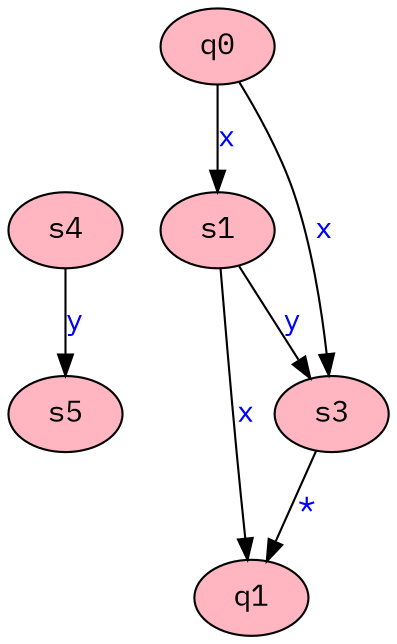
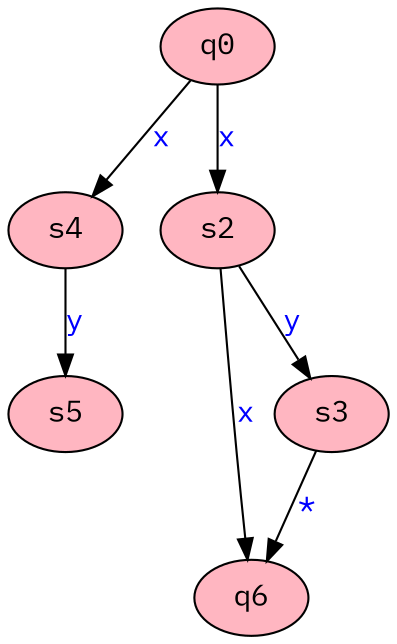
edge "q0" -> "s3": now "q0" -> "s4"
node "s1": label "s1" -> "s2"
node "q1": label "q1" -> "q6"
